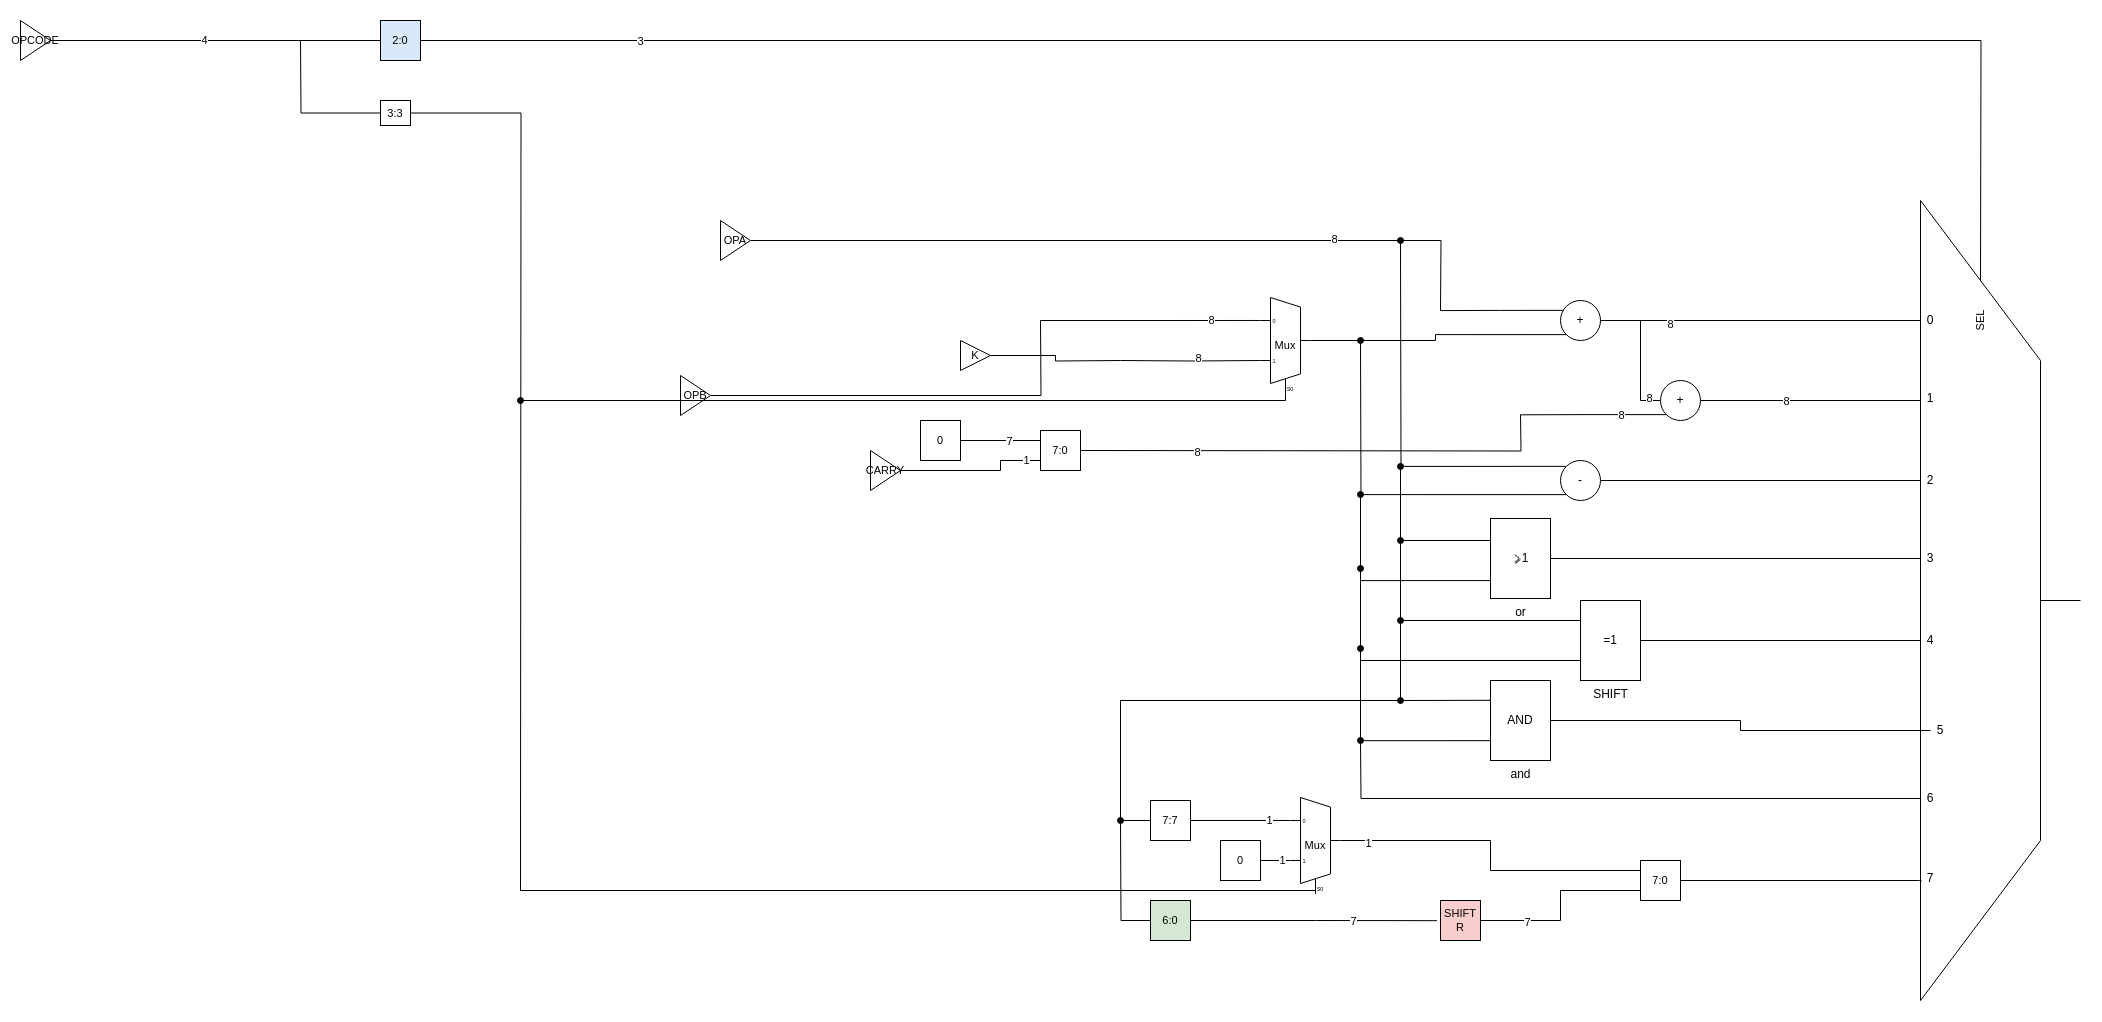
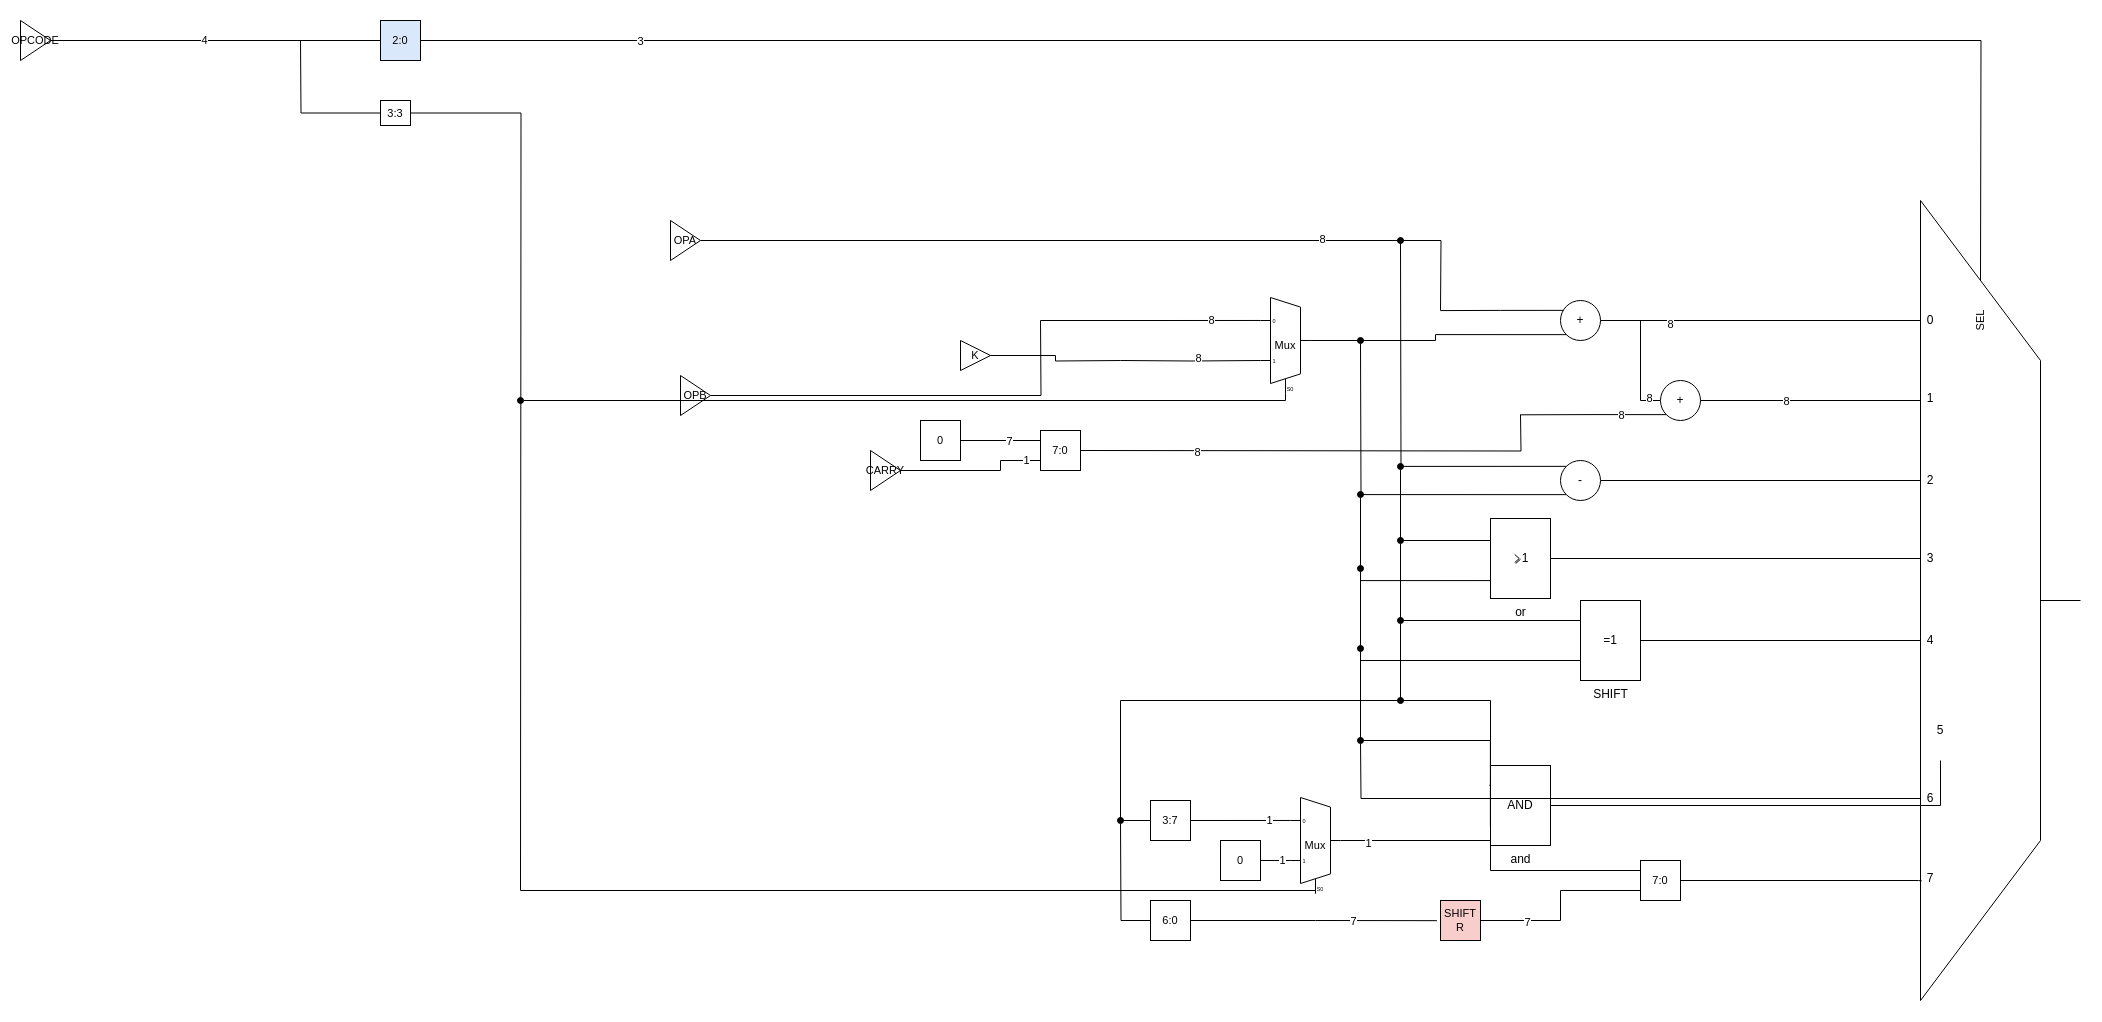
node "OPA": moved (736, 241) -> (686, 241)
node "and": moved (1521, 721) -> (1521, 806)
node "7:7": label "7:7" -> "3:7"
node "6:0": fillcolor #d5e8d4 -> #ffffff
